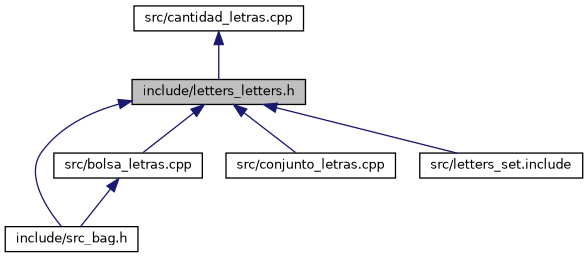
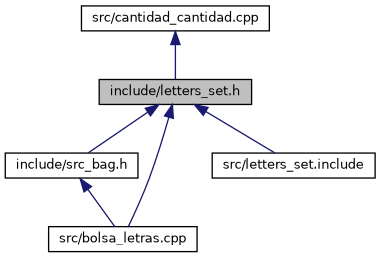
node "src/cantidad_letras.cpp": label "src/cantidad_letras.cpp" -> "src/cantidad_cantidad.cpp"
node "include/letters_letters.h": label "include/letters_letters.h" -> "include/letters_set.h"
node "src/conjunto_letras.cpp": removed
edge "include/src_bag.h" -> "src/bolsa_letras.cpp": reversed
